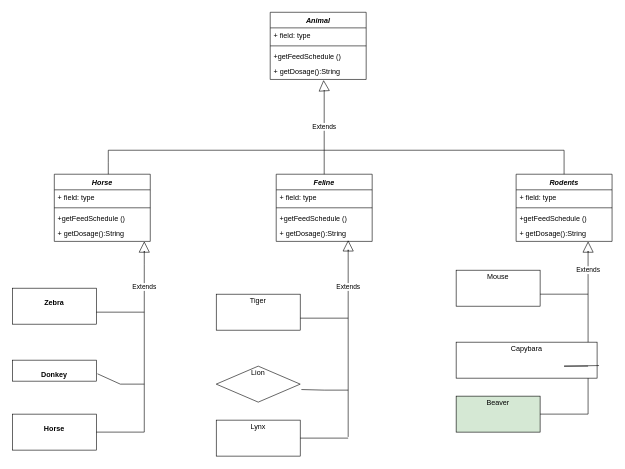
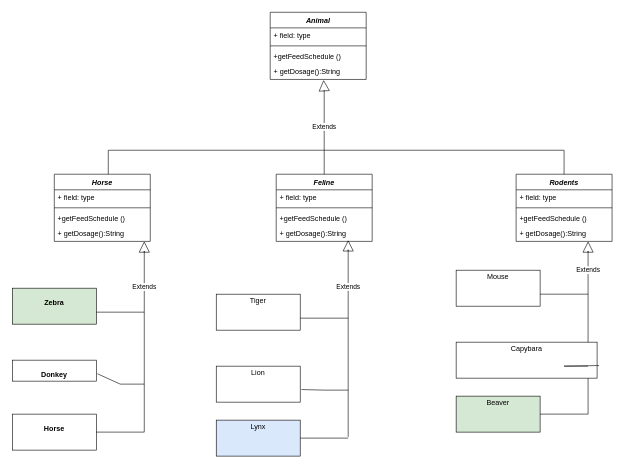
node "Zebra": fillcolor #ffffff -> #d5e8d4
node "Lion": shape diamond -> rectangle
node "Lynx": fillcolor #ffffff -> #dae8fc
